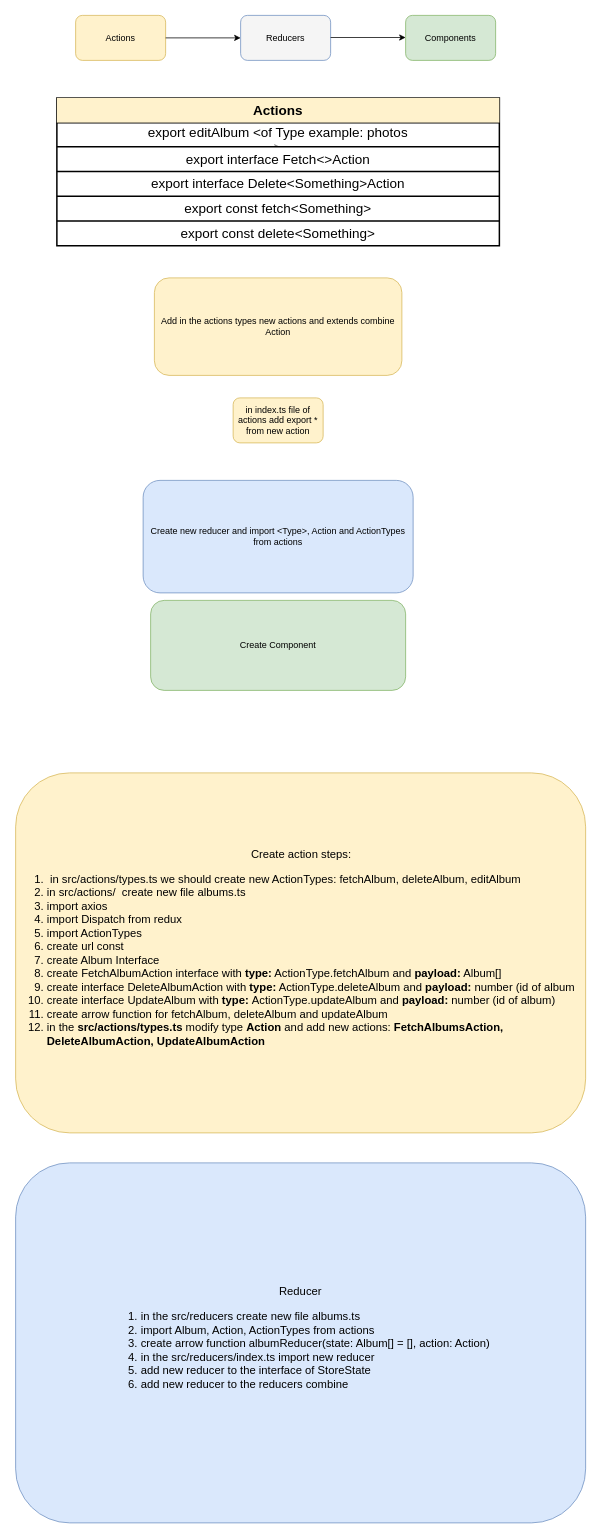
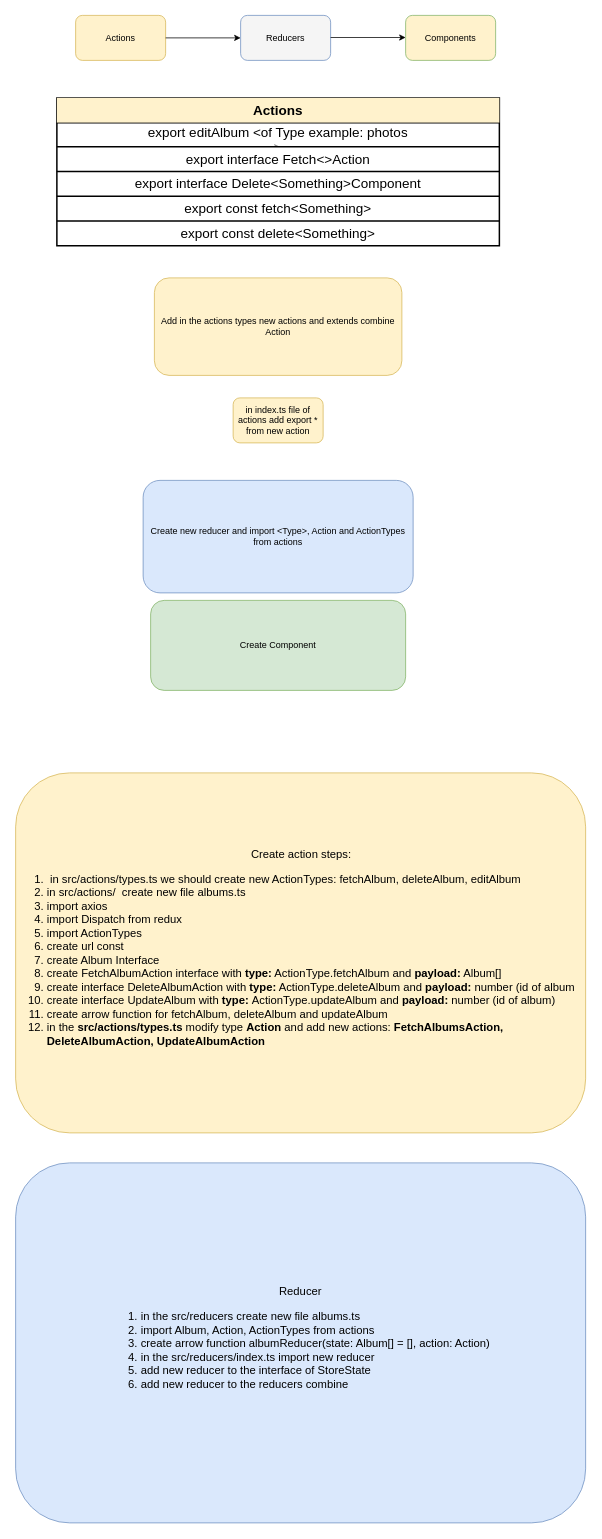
node "Components": fillcolor #d5e8d4 -> #fff2cc
node "export interface Delete<Something>Action": label "export interface Delete<Something>Action" -> "export interface Delete<Something>Component"
